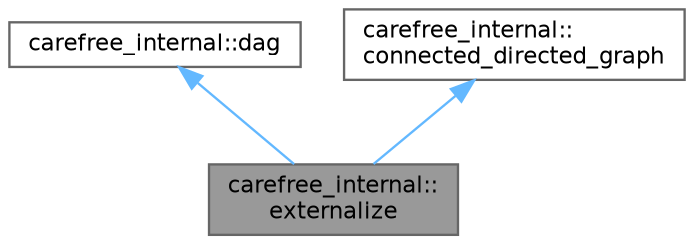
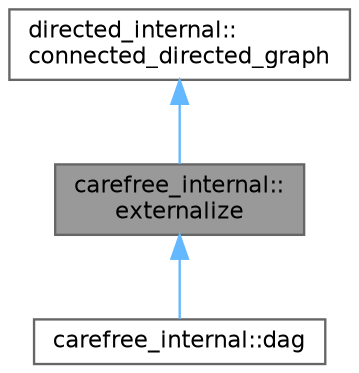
node "carefree_internal:: connected_directed_graph": label "carefree_internal:: connected_directed_graph" -> "directed_internal:: connected_directed_graph"
edge "carefree_internal:: externalize" -> "carefree_internal::dag": reversed
